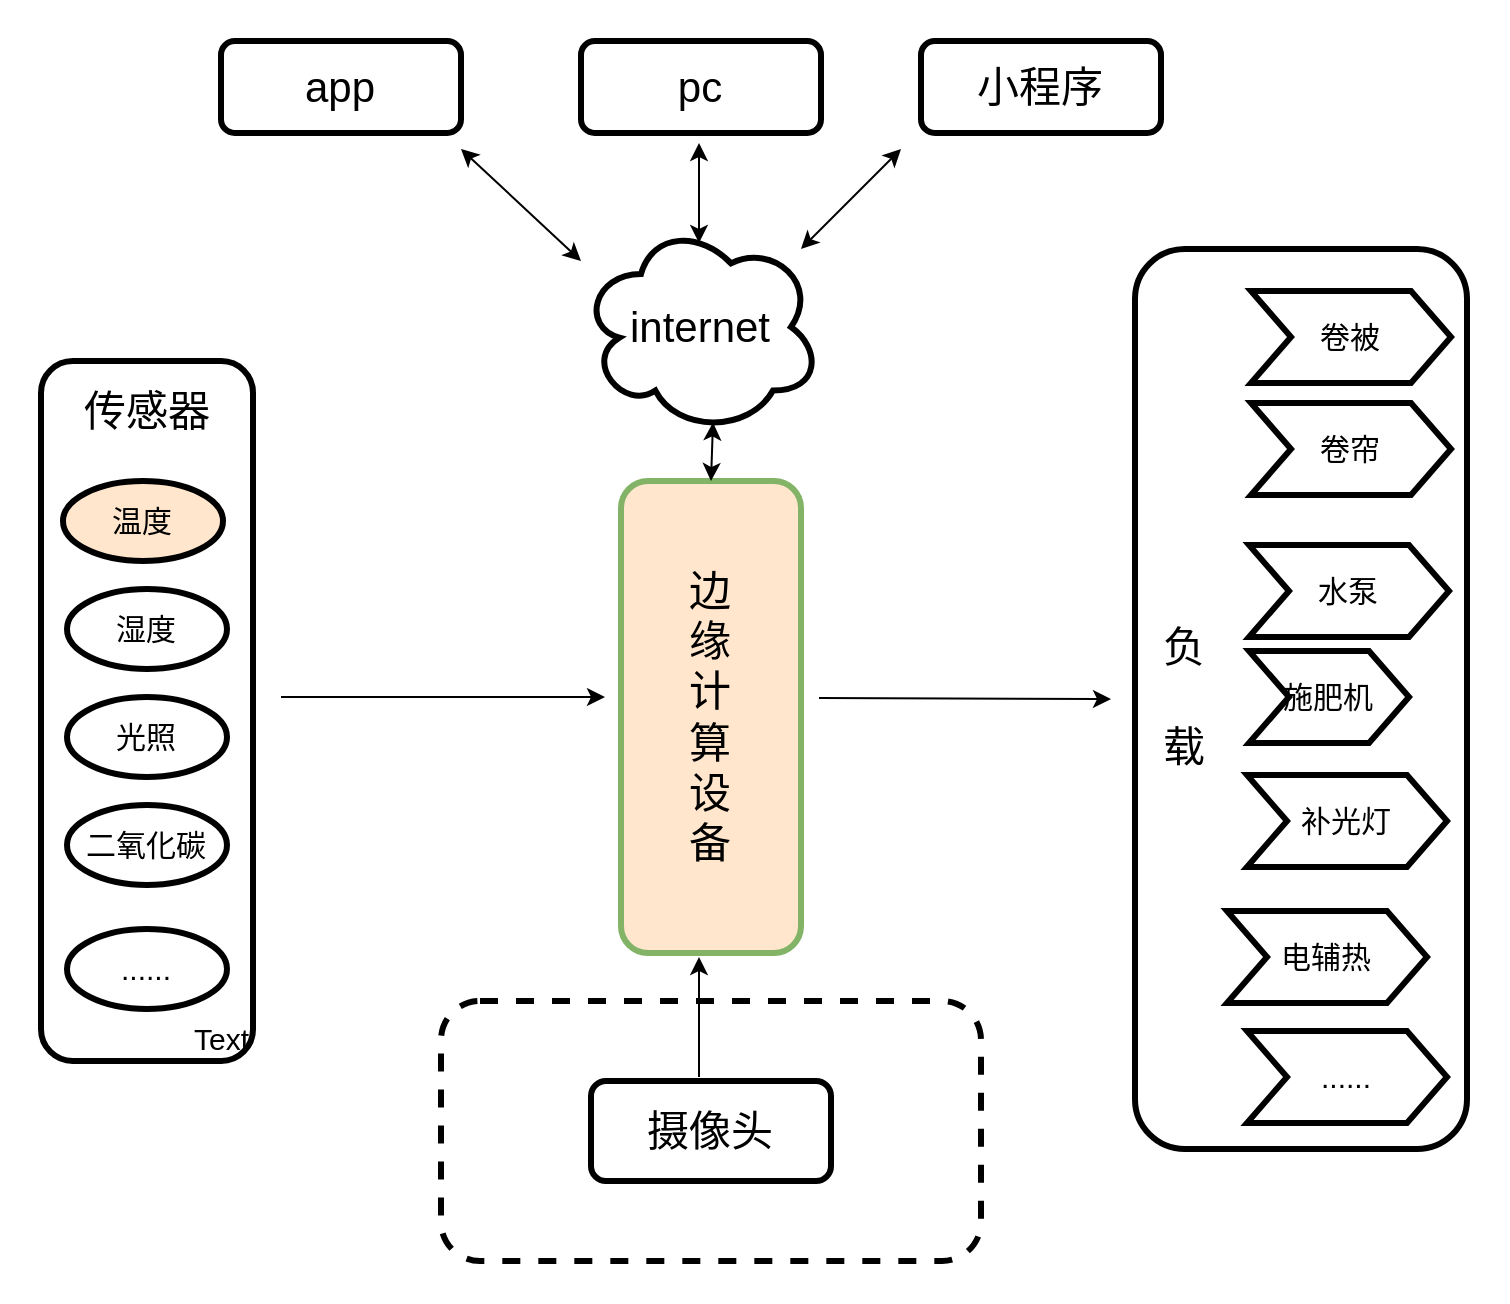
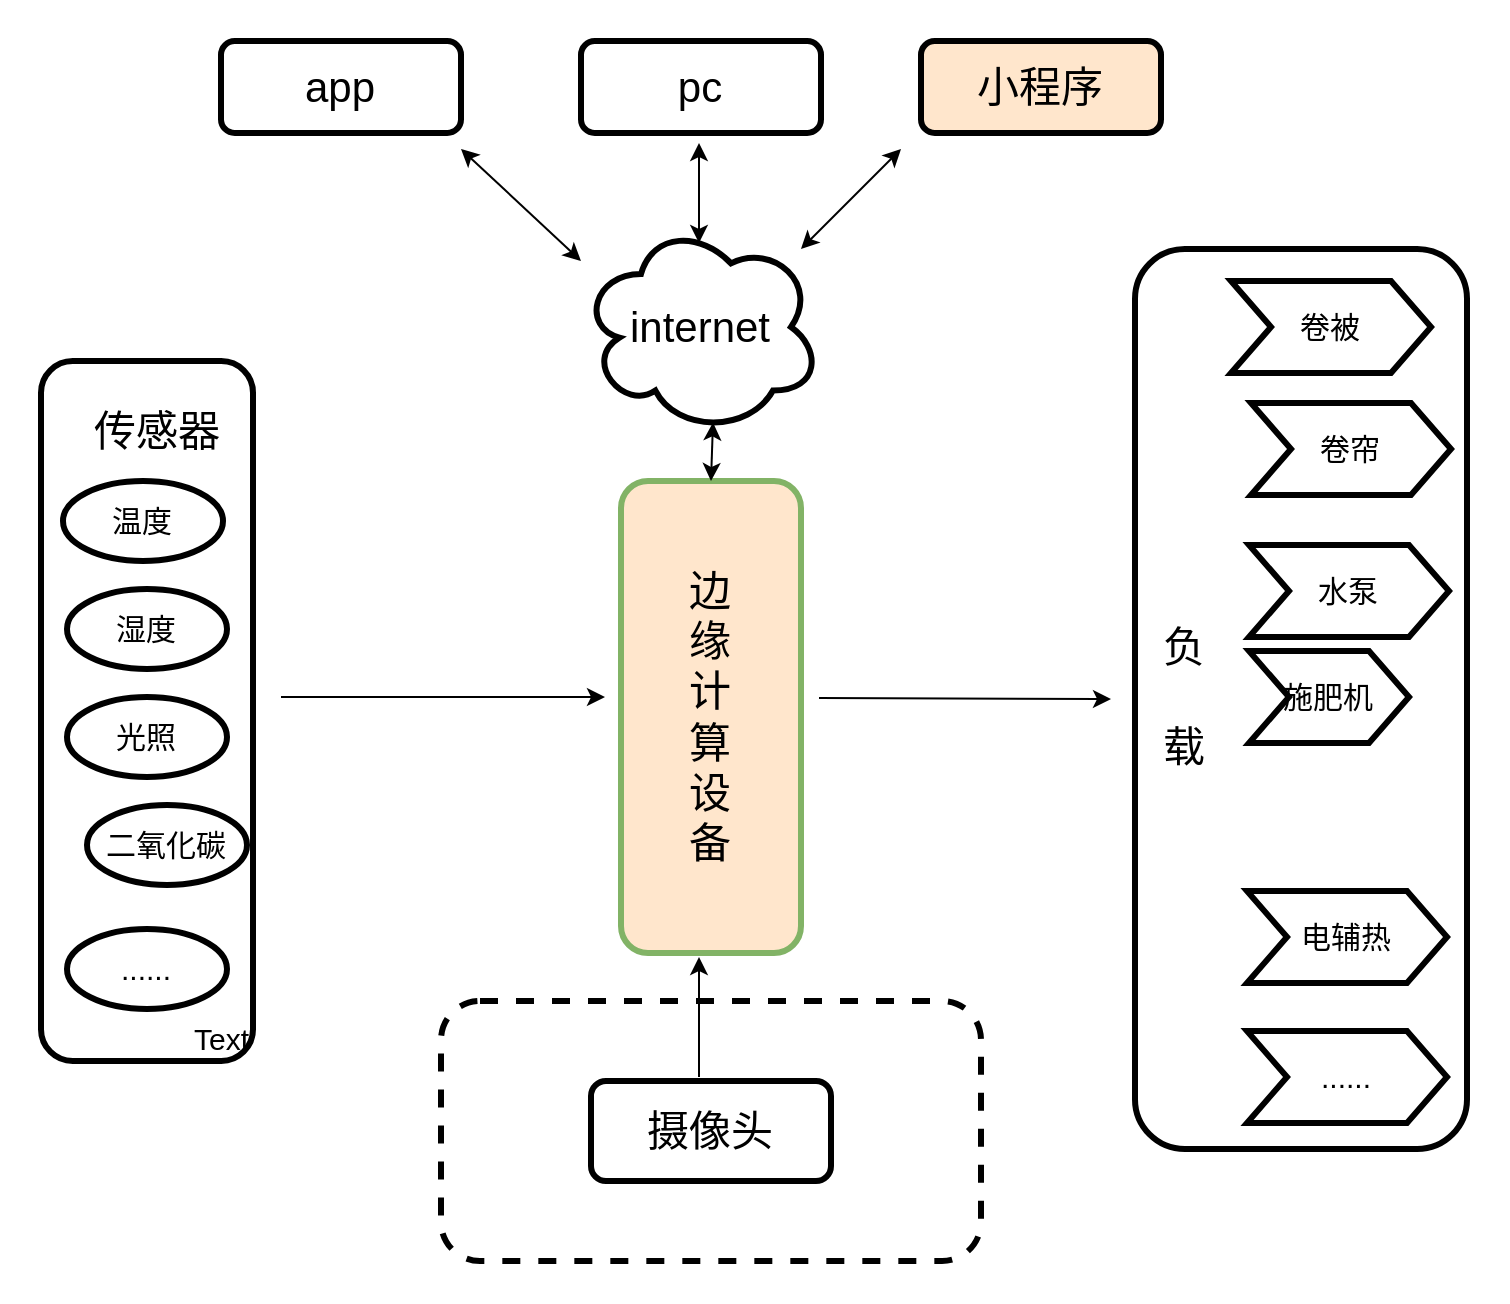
node "小程序": fillcolor #ffffff -> #ffe6cc
node "卷被": moved (1351, 337) -> (1331, 327)
node "传感器": moved (148, 411) -> (158, 431)
node "温度": fillcolor #ffe6cc -> #ffffff
node "补光灯": removed
node "二氧化碳": moved (147, 845) -> (167, 845)
node "电辅热": moved (1327, 957) -> (1347, 937)
